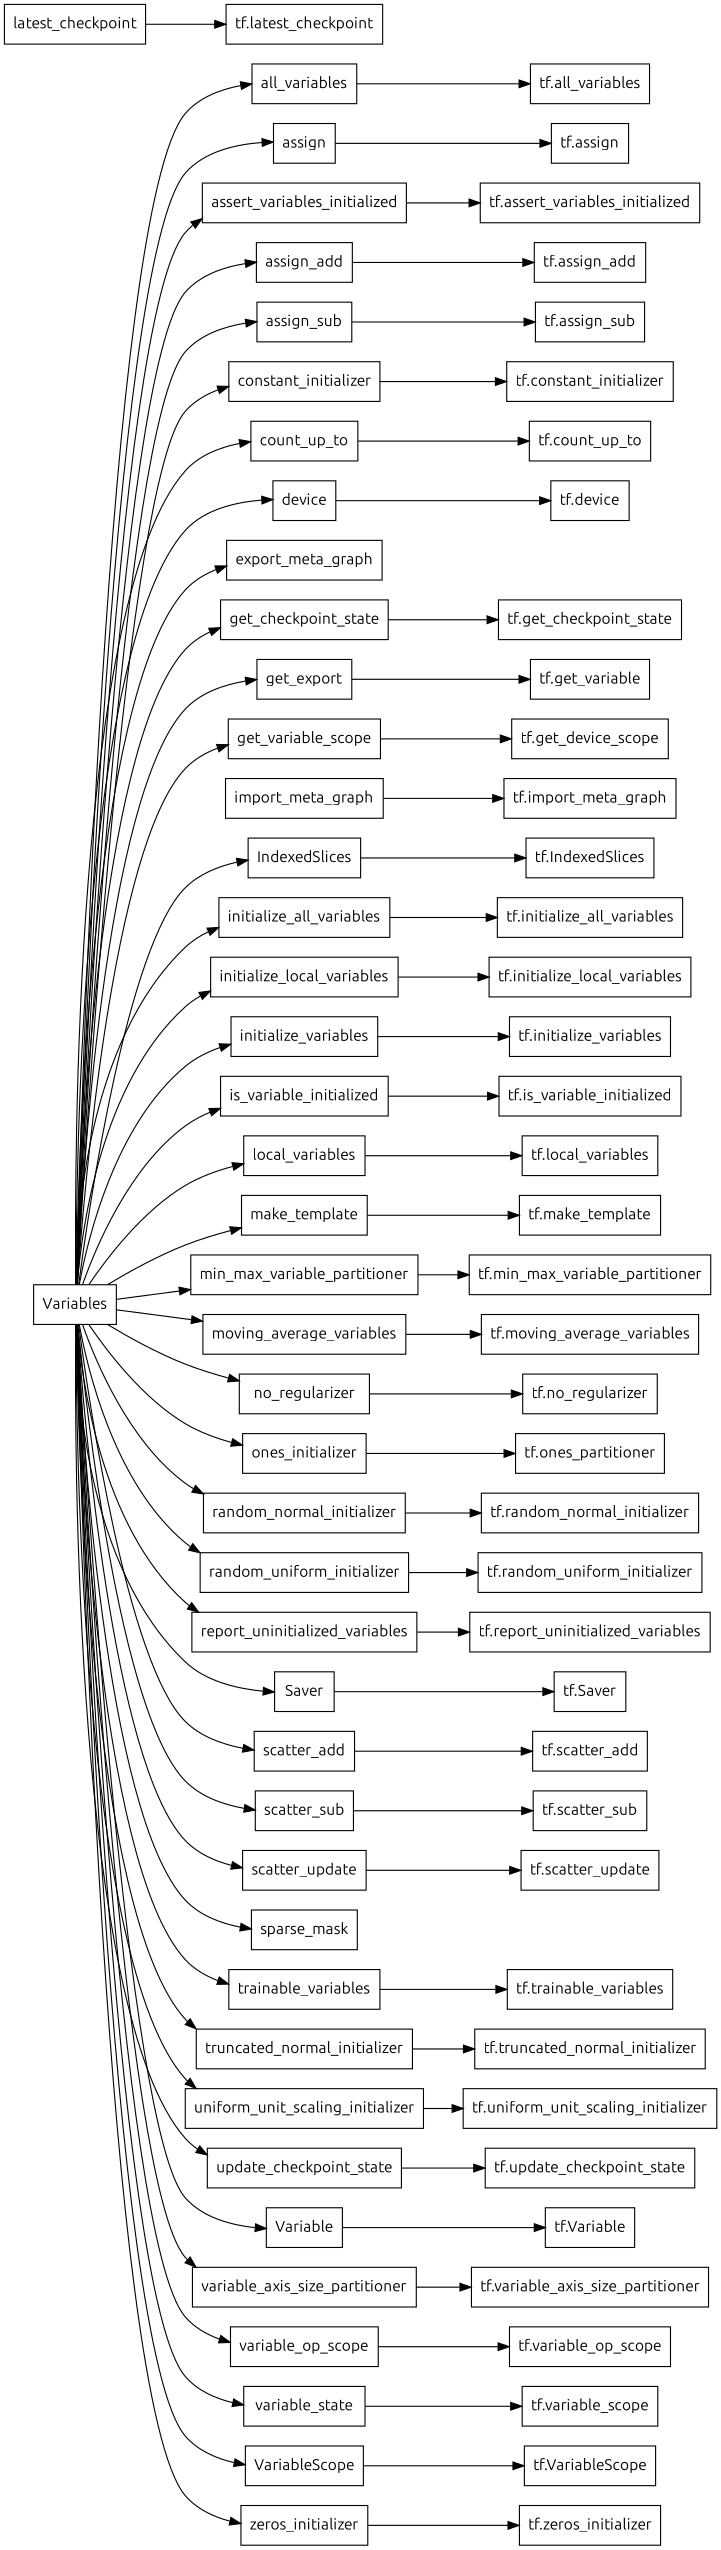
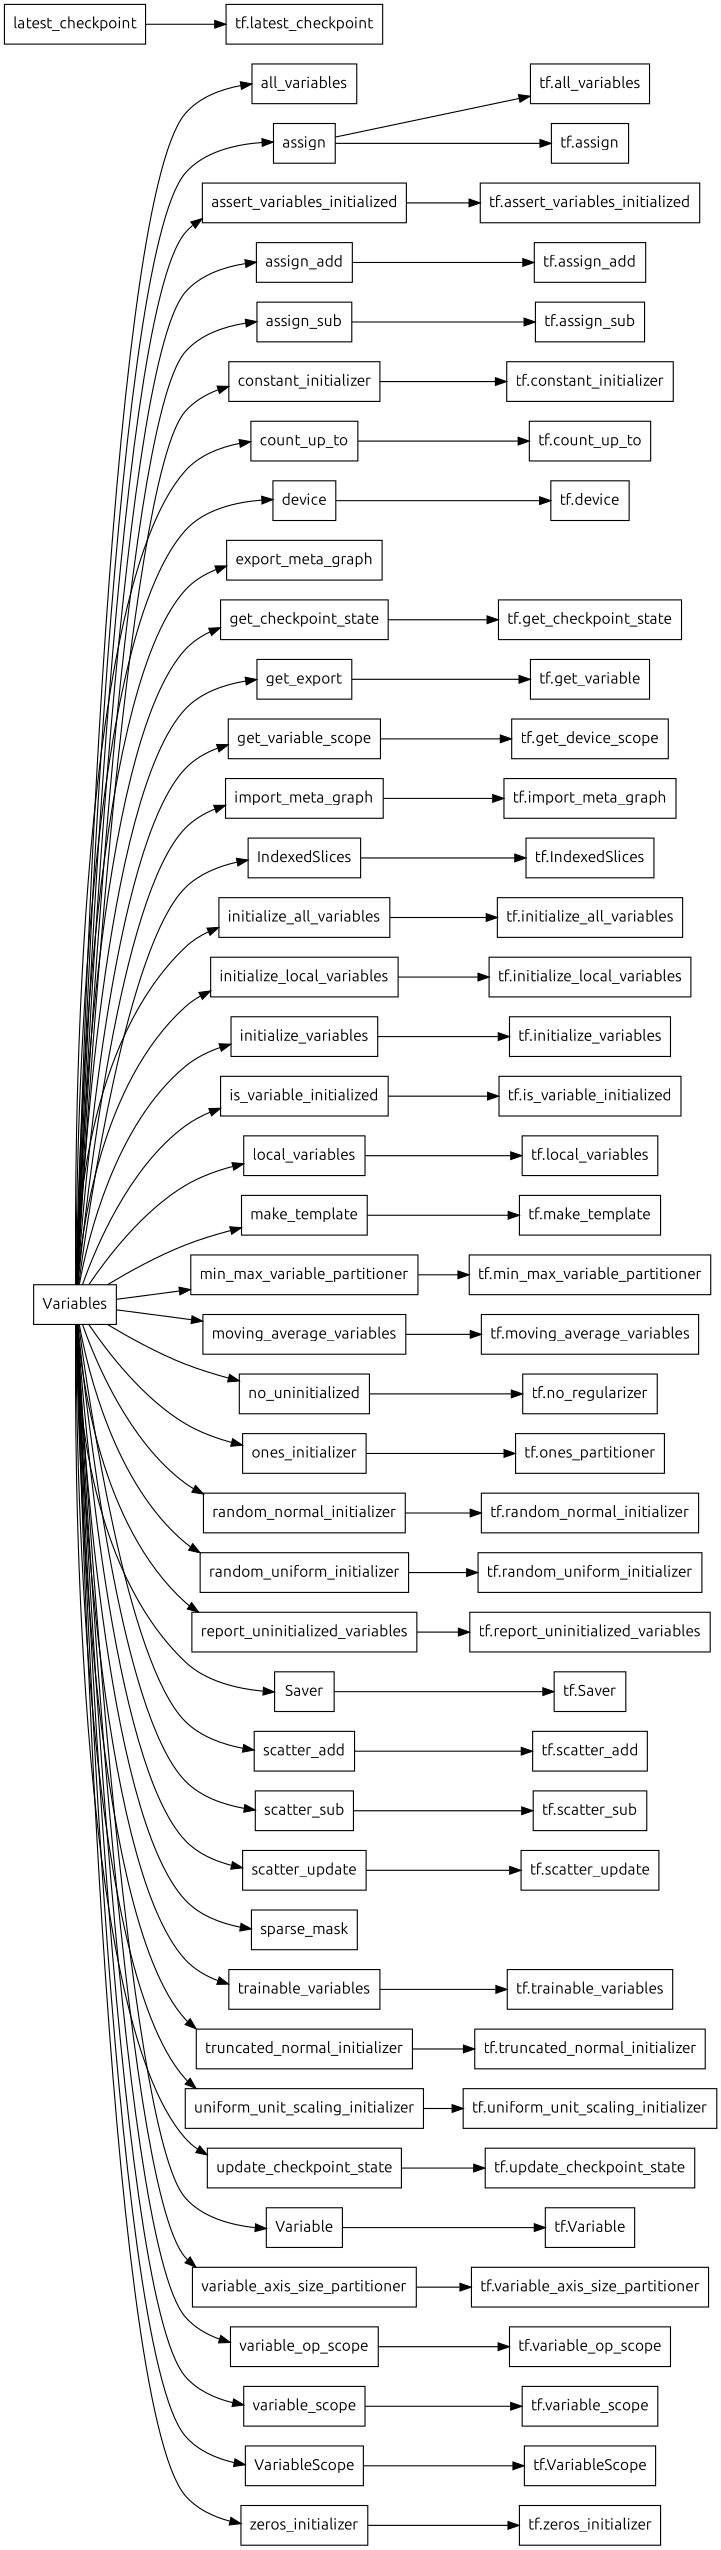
edge "all_variables" -> "tf.all_variables": now "assign" -> "tf.all_variables"
edge "Variables" -> "import_meta_graph": added
node "no_regularizer": label "no_regularizer" -> "no_uninitialized"
node "variable_state": label "variable_state" -> "variable_scope"
